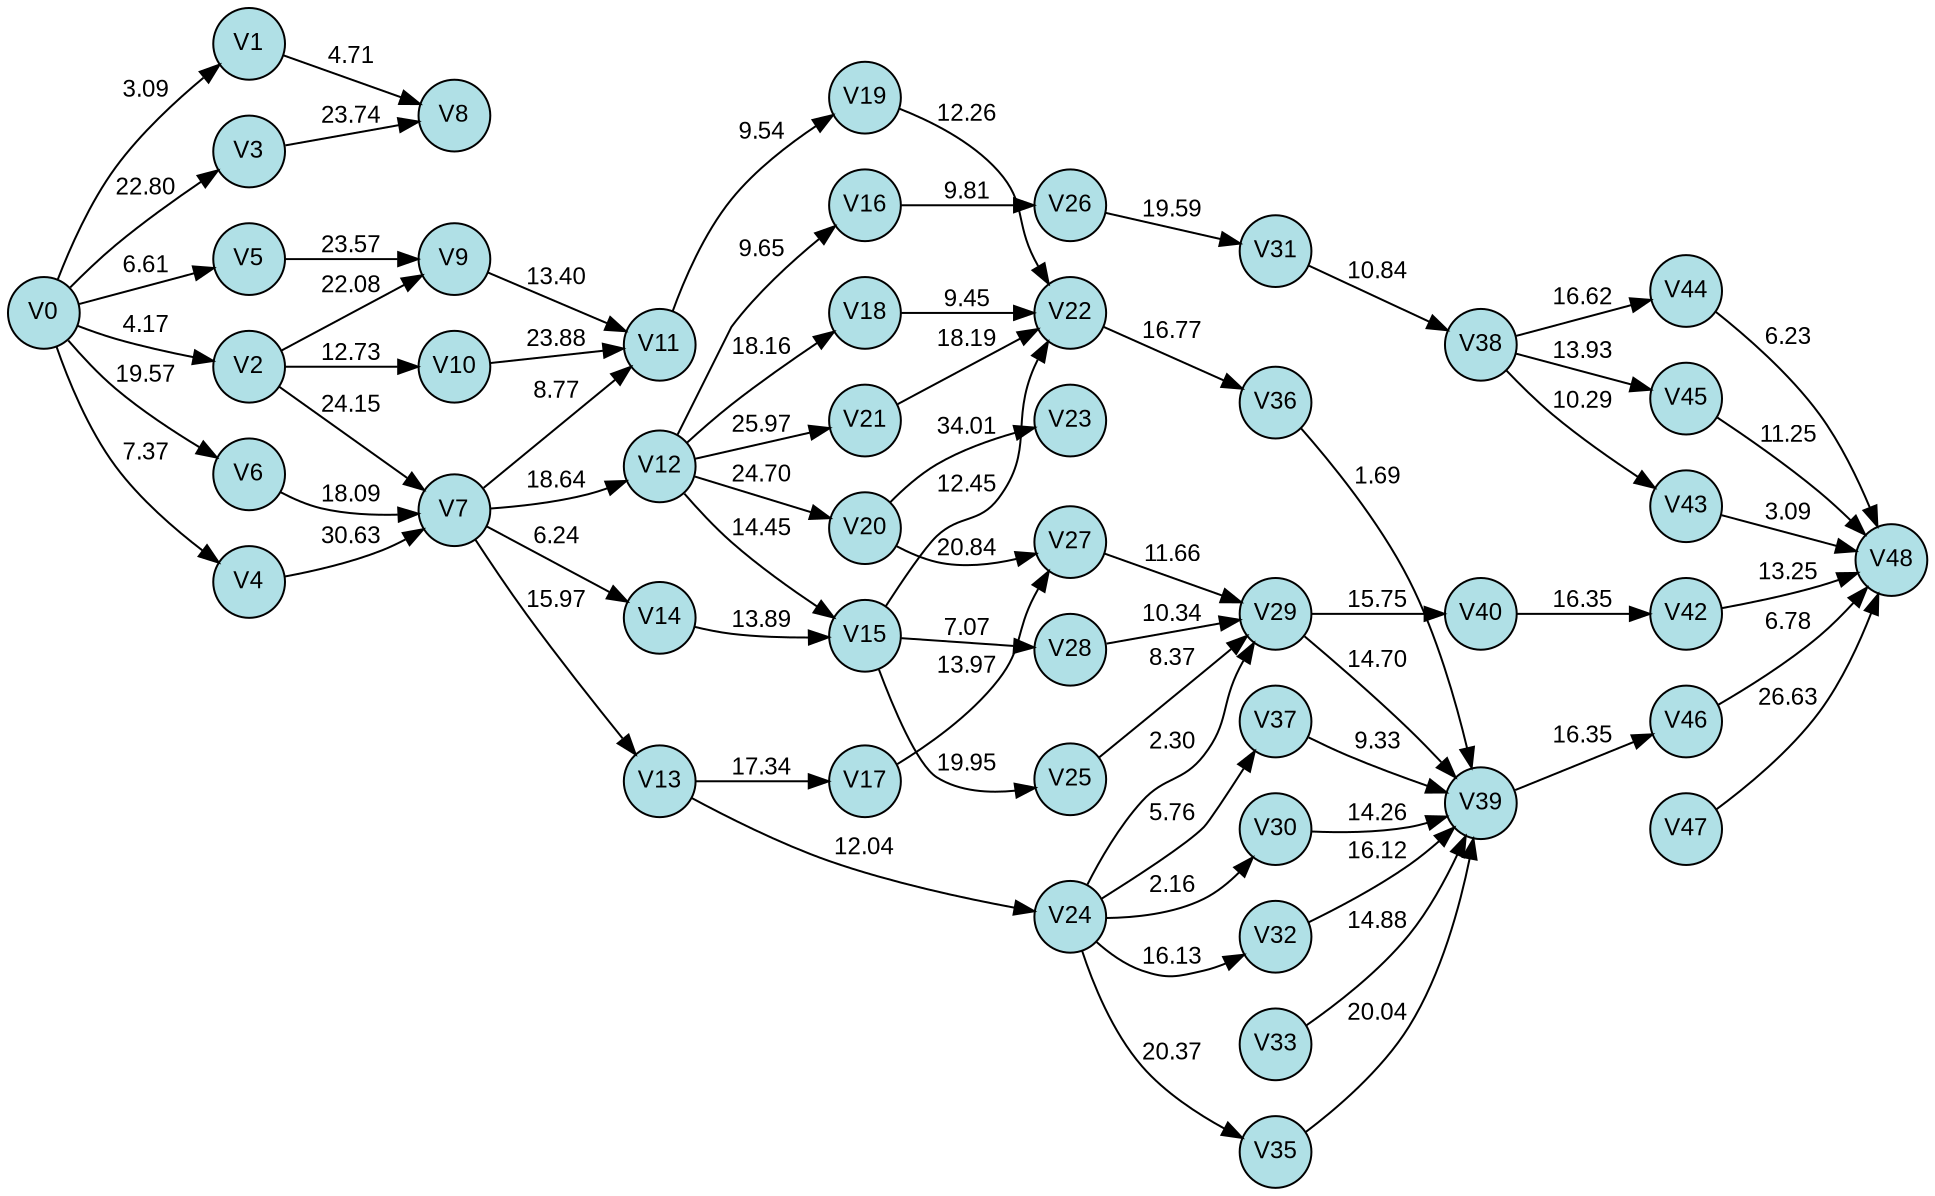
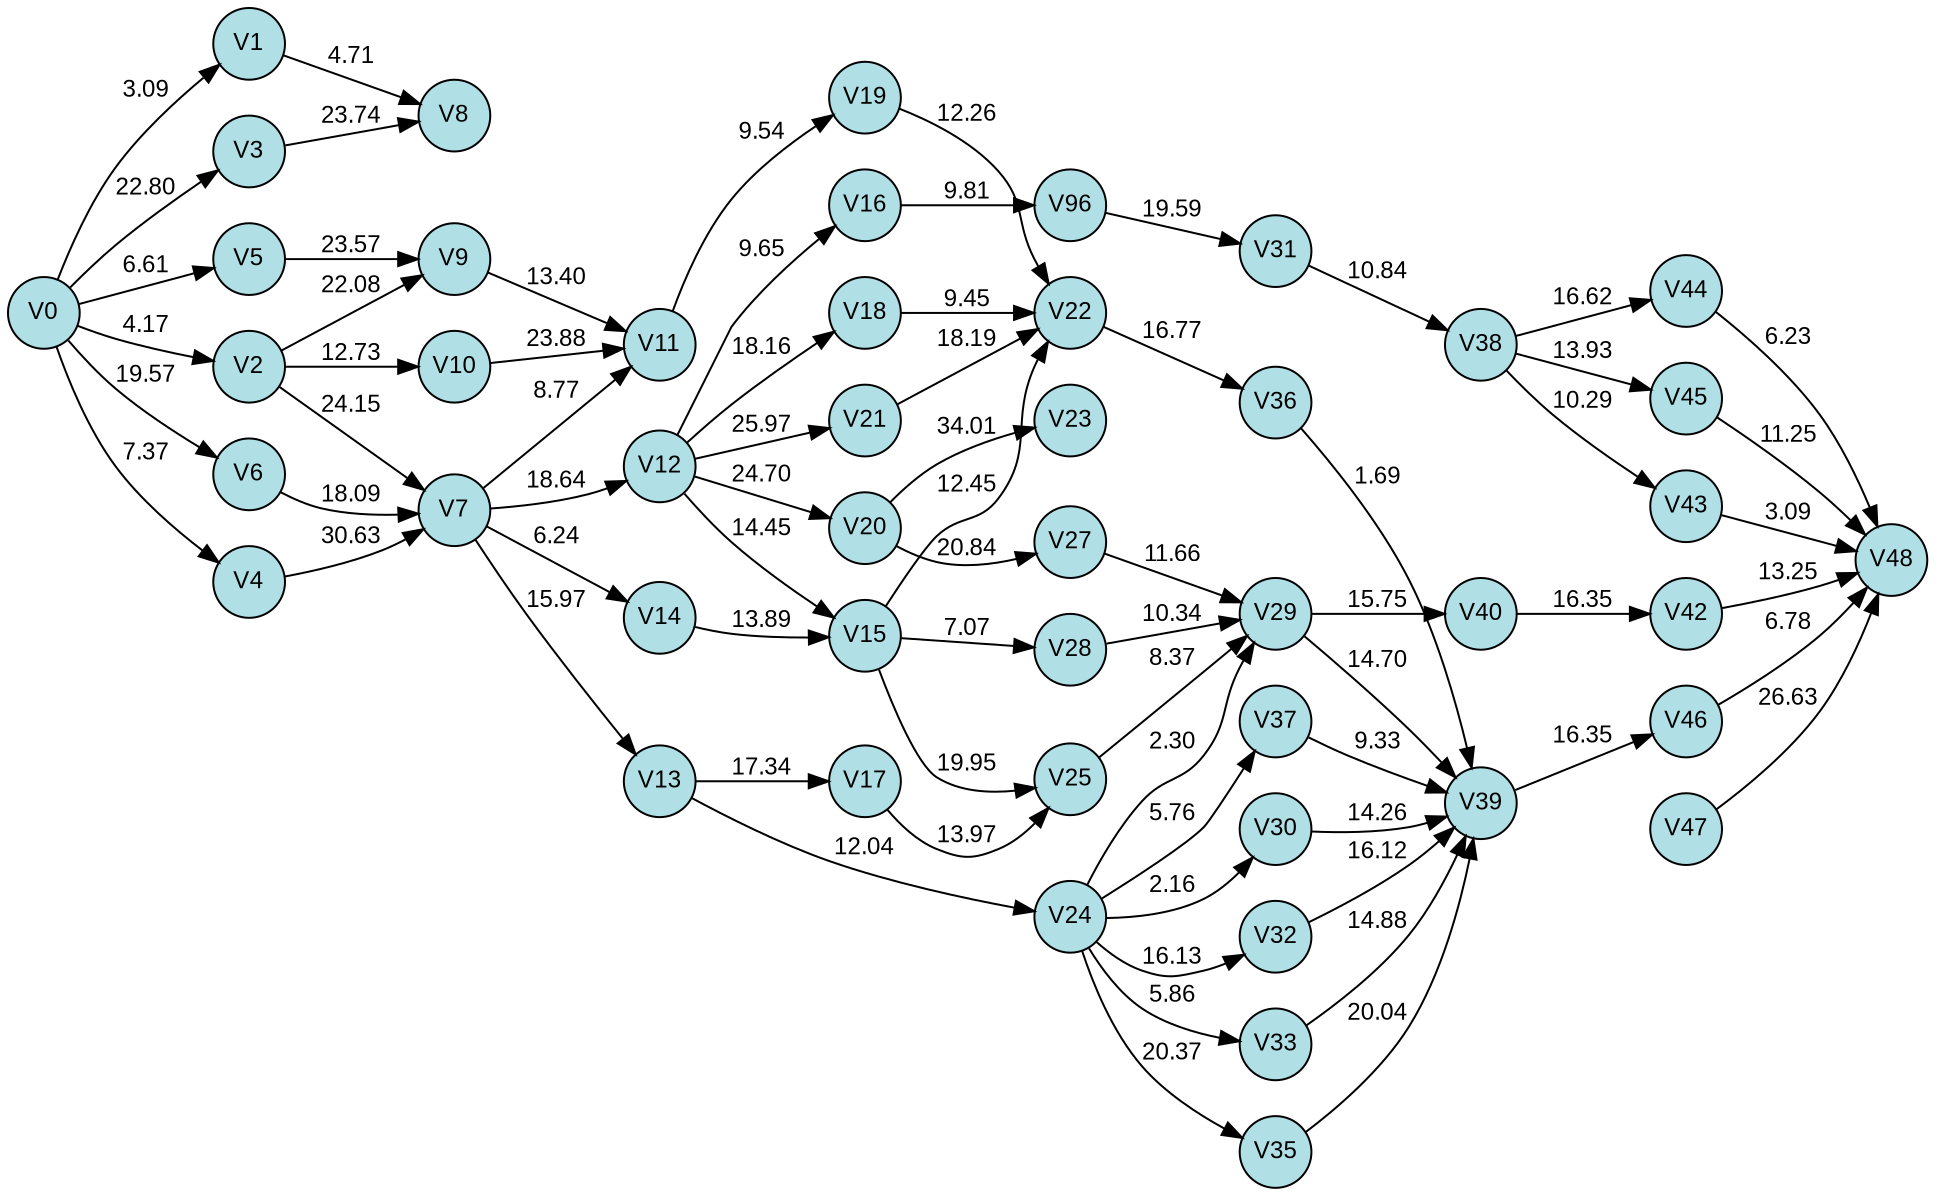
node "V26": label "V26" -> "V96"
edge "V17" -> "V27": now "V17" -> "V25"
edge "V24" -> "V33": added, label "5.86"
